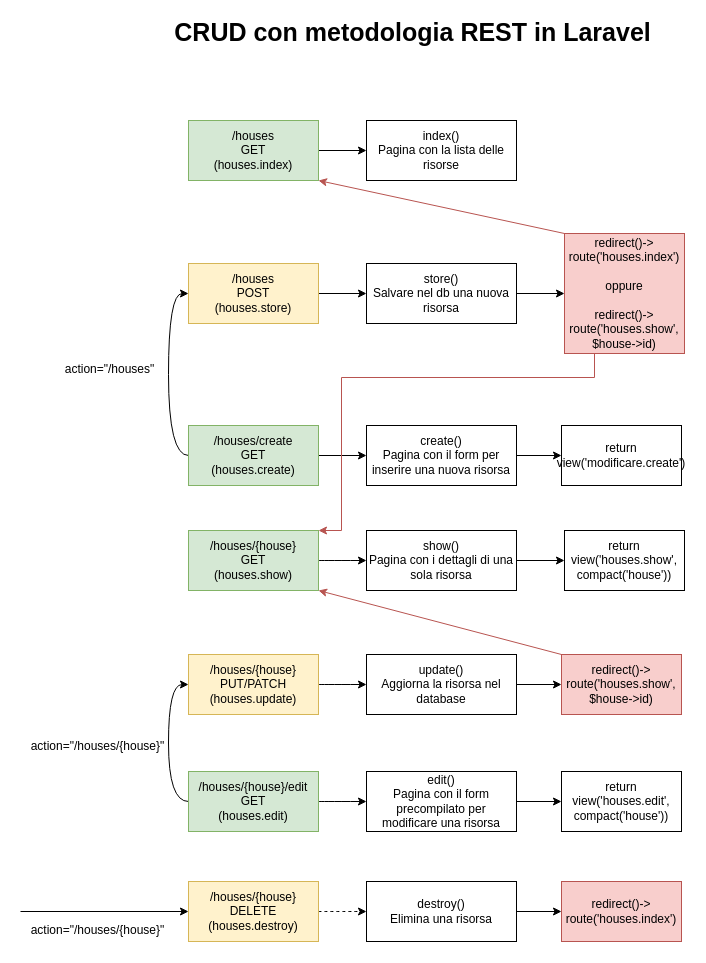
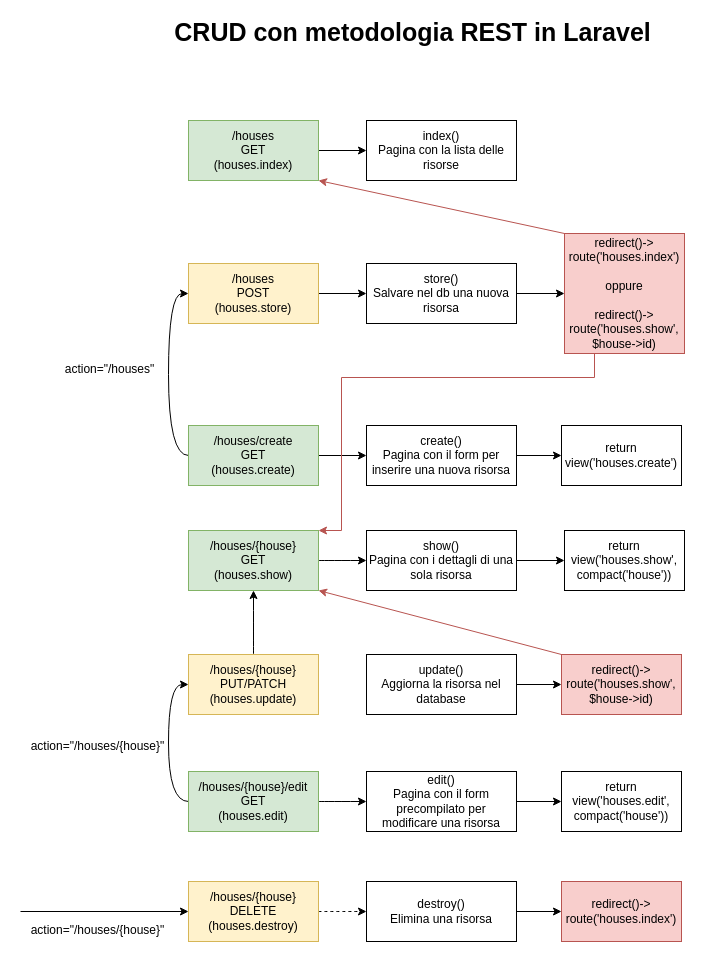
node "return view('modificare.create')": label "return view('modificare.create')" -> "return view('houses.create')"
edge "/houses/{house} PUT/PATCH (houses.update)" -> "update() Aggiorna la risorsa nel database": now "/houses/{house} PUT/PATCH (houses.update)" -> "/houses/{house} GET (houses.show)"
